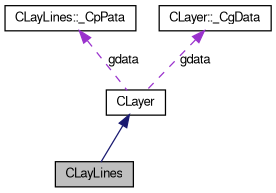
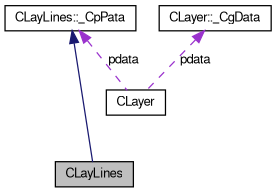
edge "CLayer" -> "CLayLines::_CpPata": label "gdata" -> "pdata"
edge "CLayer" -> "CLayer::_CgData": label "gdata" -> "pdata"
edge "CLayLines" -> "CLayer": now "CLayLines" -> "CLayLines::_CpPata"
